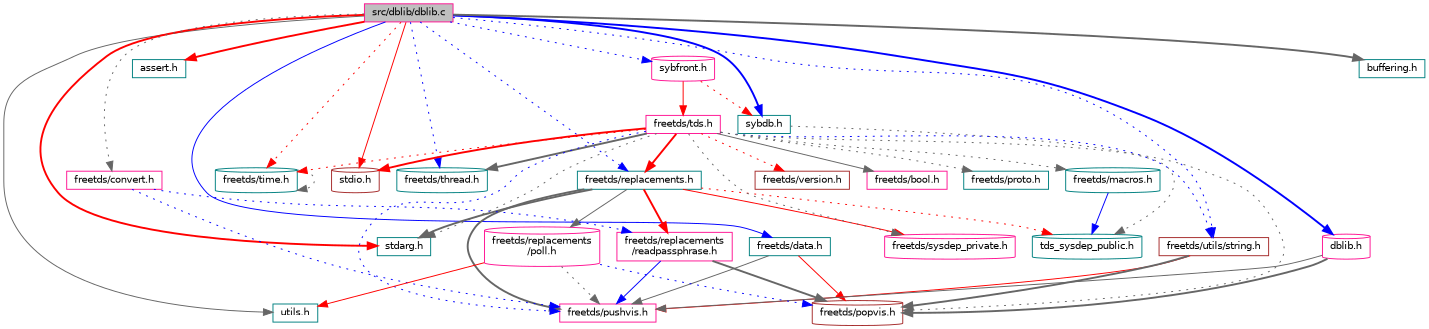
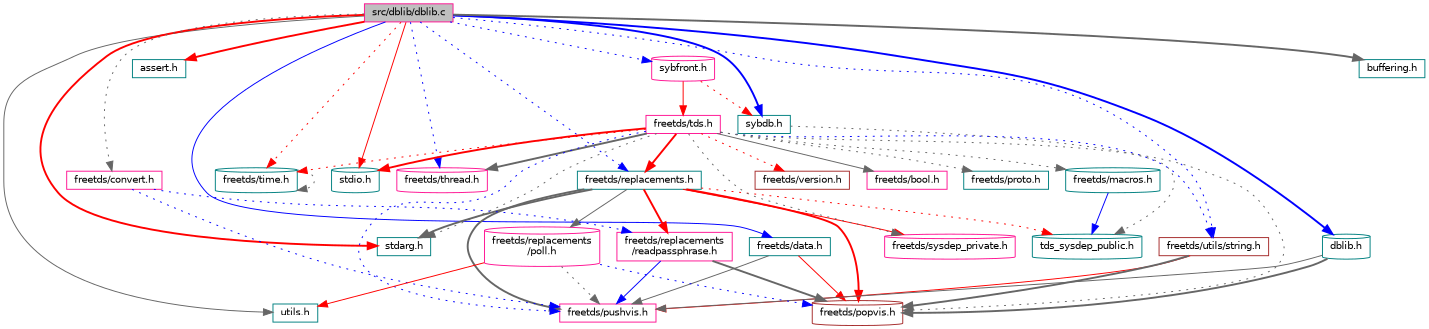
node "stdio.h": color brown -> teal
node "freetds/thread.h": color teal -> deeppink
edge "freetds/replacements.h" -> "freetds/popvis.h": added
node "dblib.h": color deeppink -> teal
